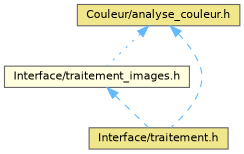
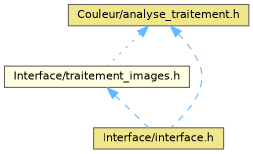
node "Couleur/analyse_couleur.h": label "Couleur/analyse_couleur.h" -> "Couleur/analyse_traitement.h"
node "Interface/traitement.h": label "Interface/traitement.h" -> "Interface/interface.h"
